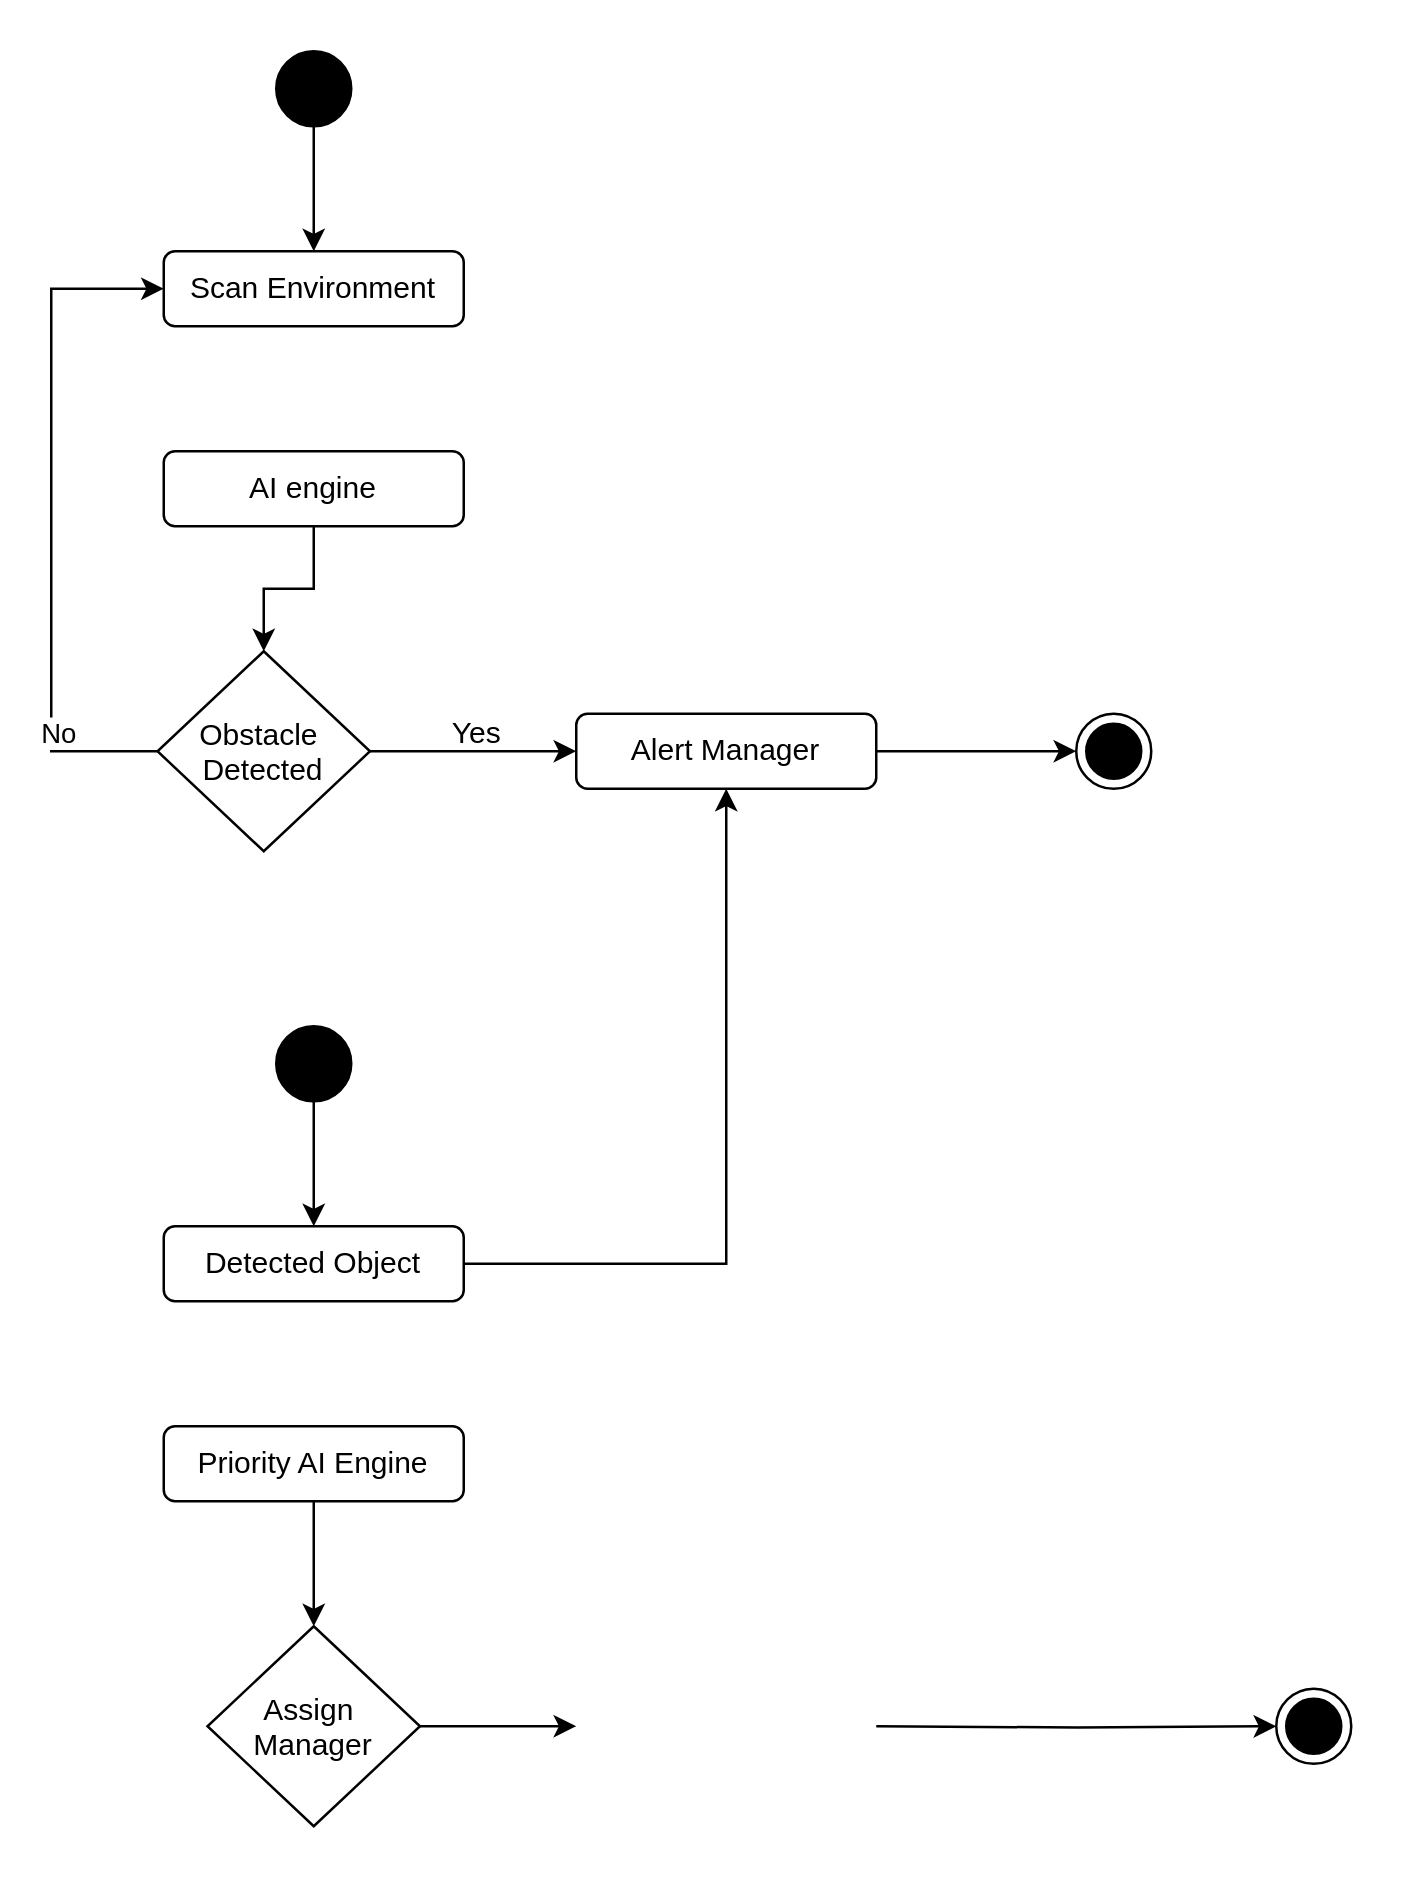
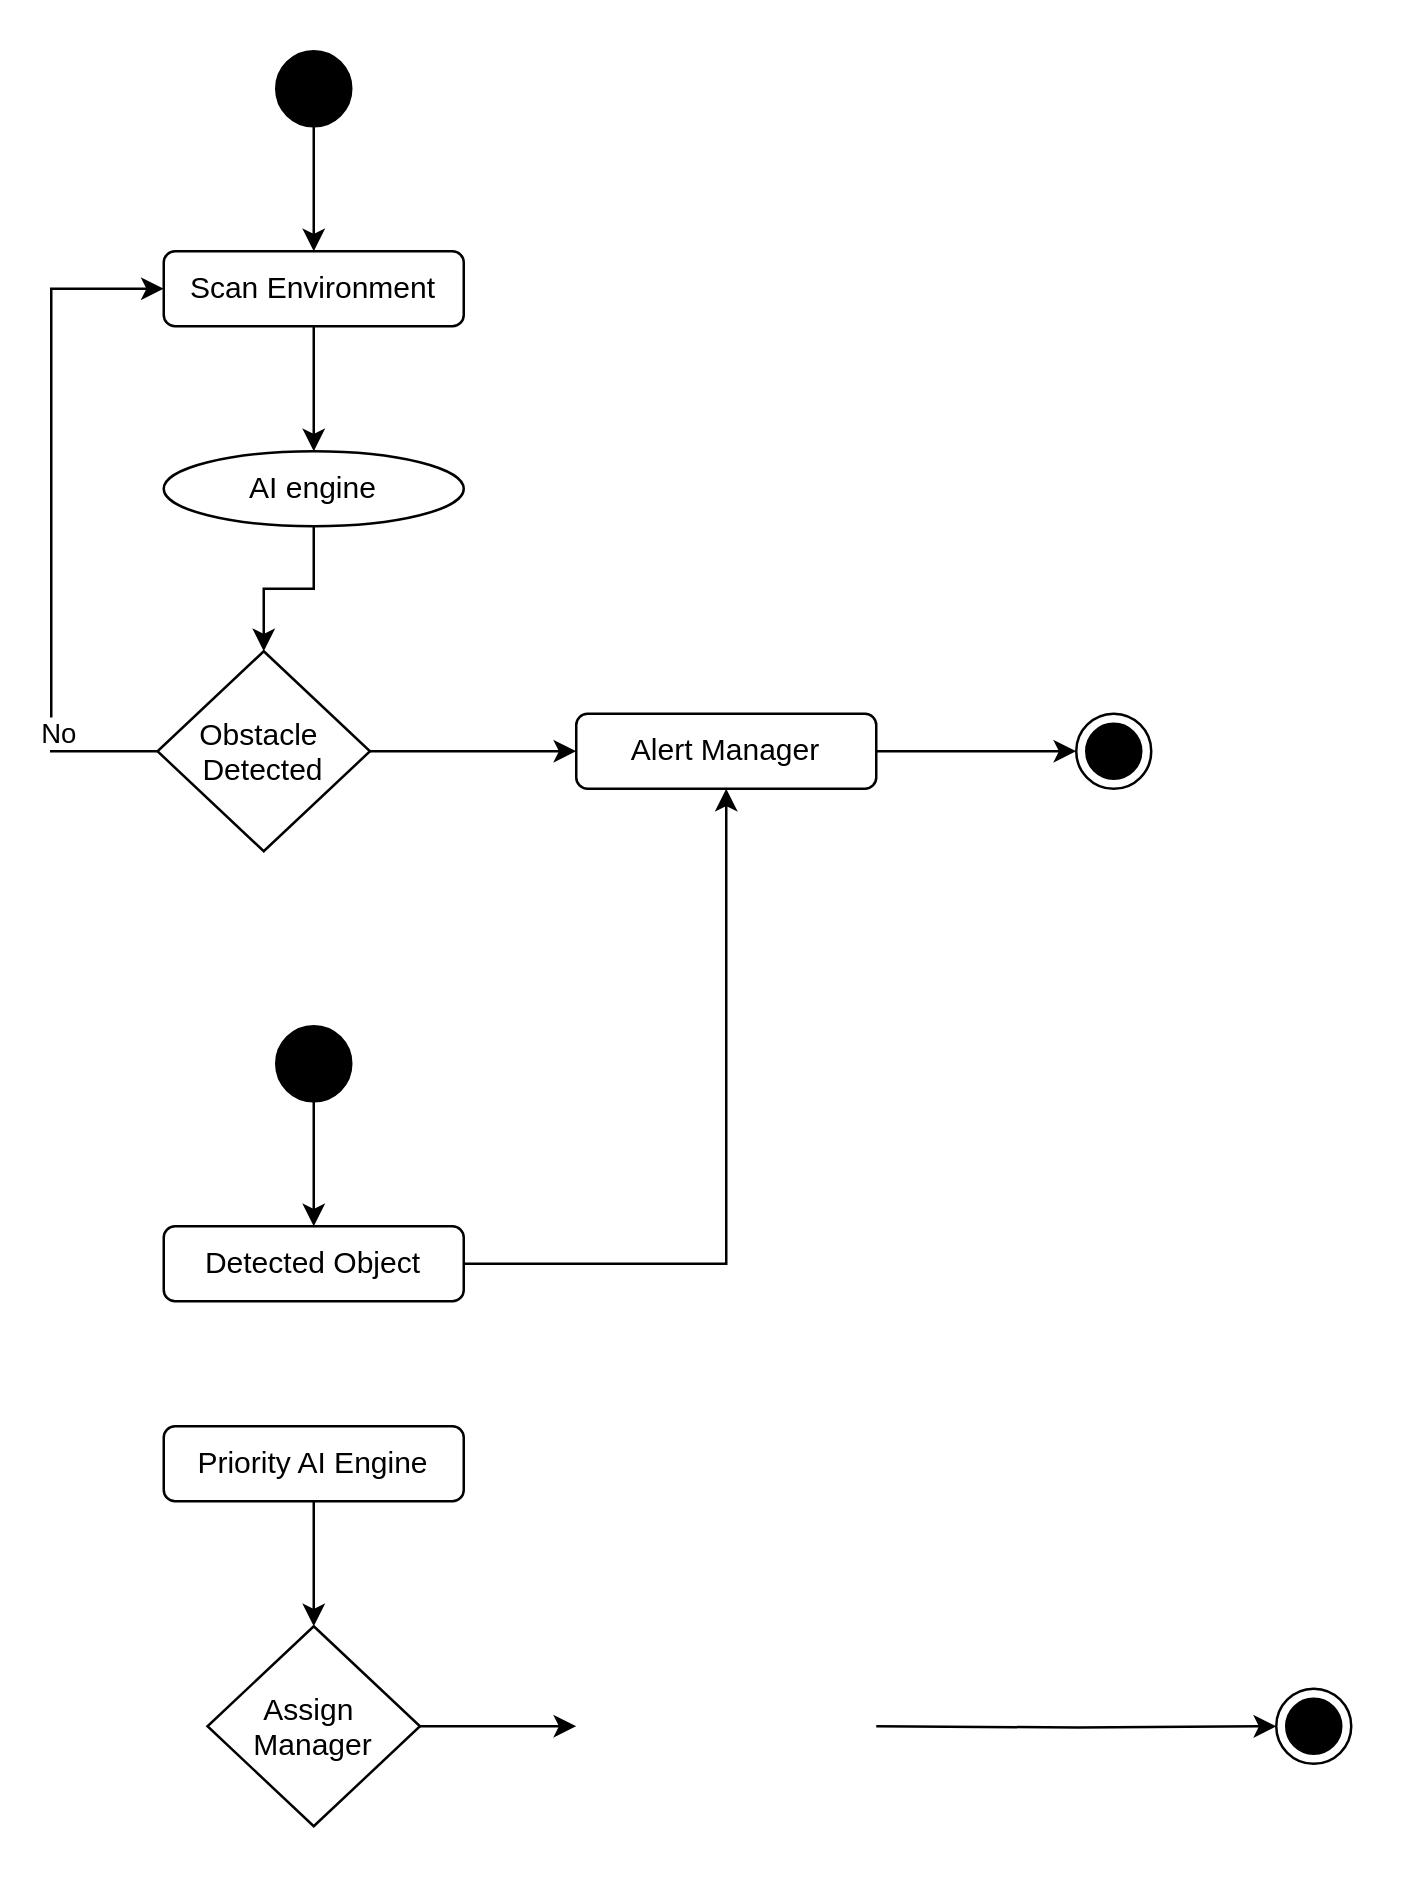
edge "Scan Environment" -> "AI engine": added
node "AI engine": shape rounded rectangle -> ellipse
node "Yes": removed
